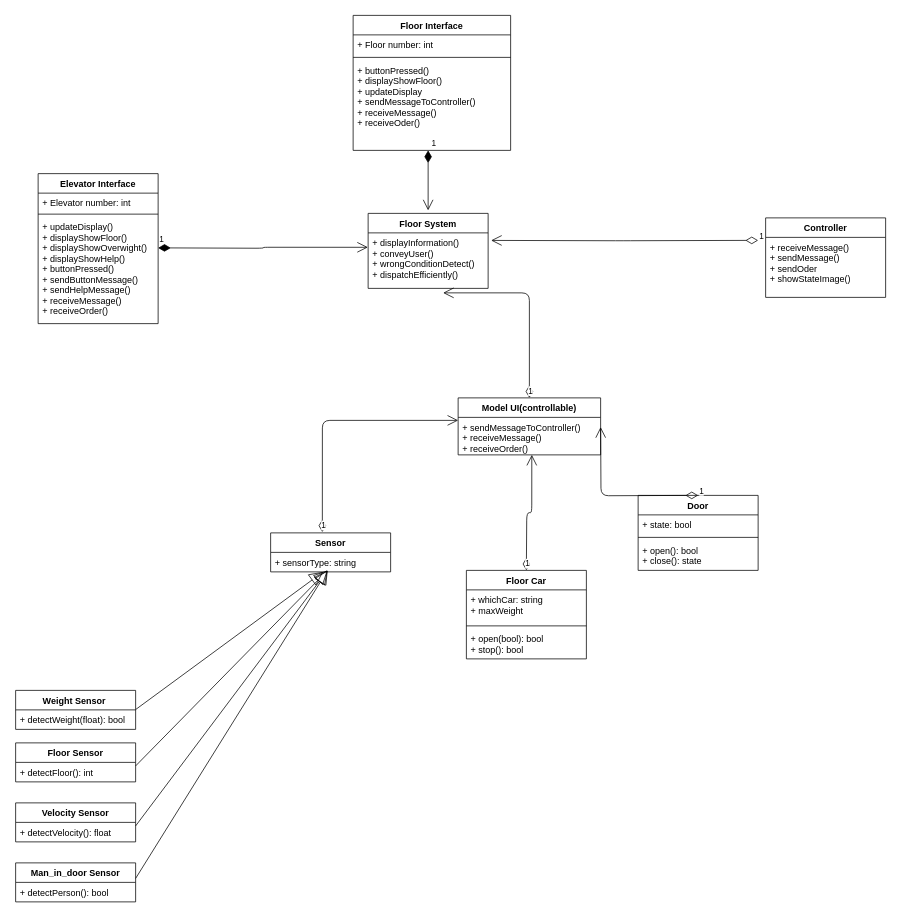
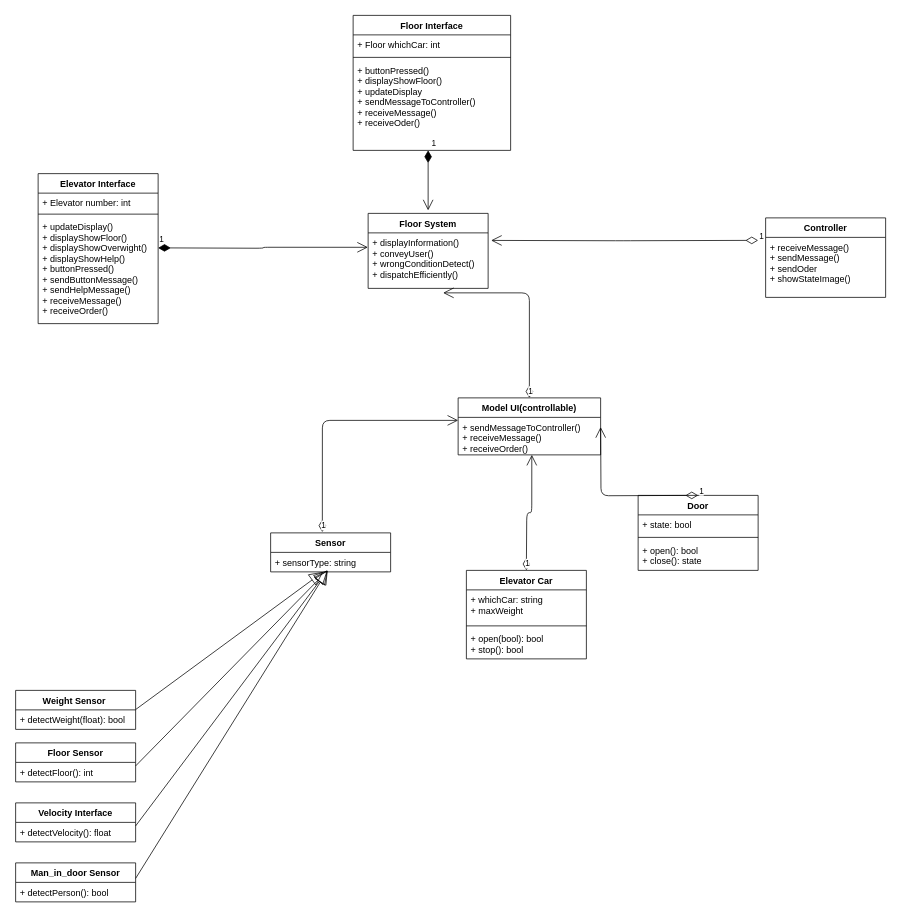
node "+ Floor number: int": label "+ Floor number: int" -> "+ Floor whichCar: int"
node "Floor Car": label "Floor Car" -> "Elevator Car"
node "Velocity Sensor": label "Velocity Sensor" -> "Velocity Interface"
